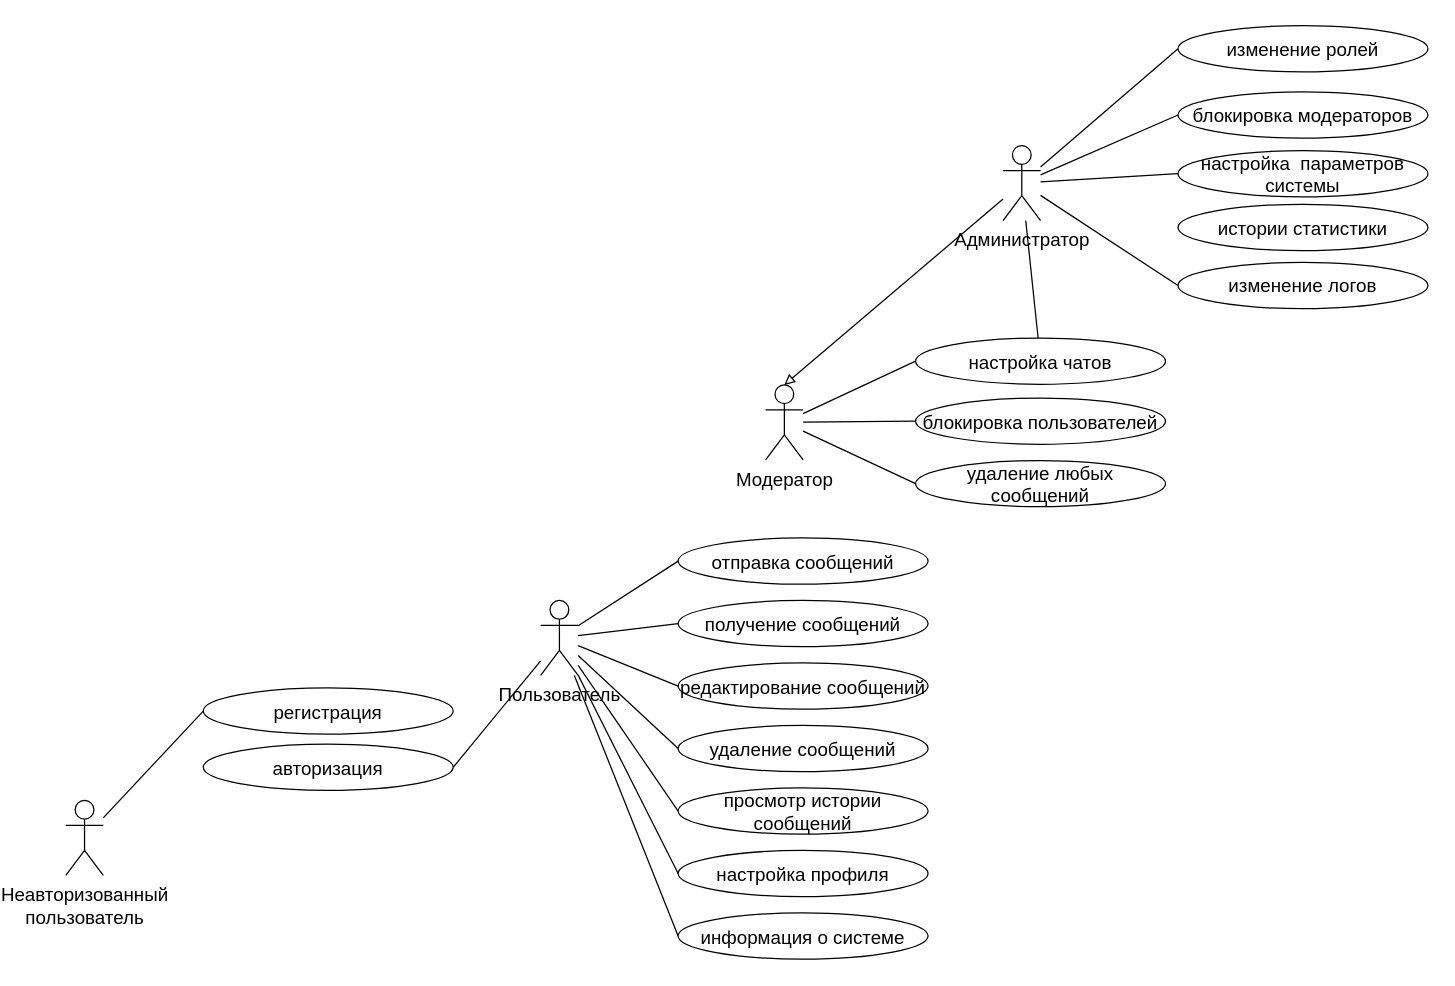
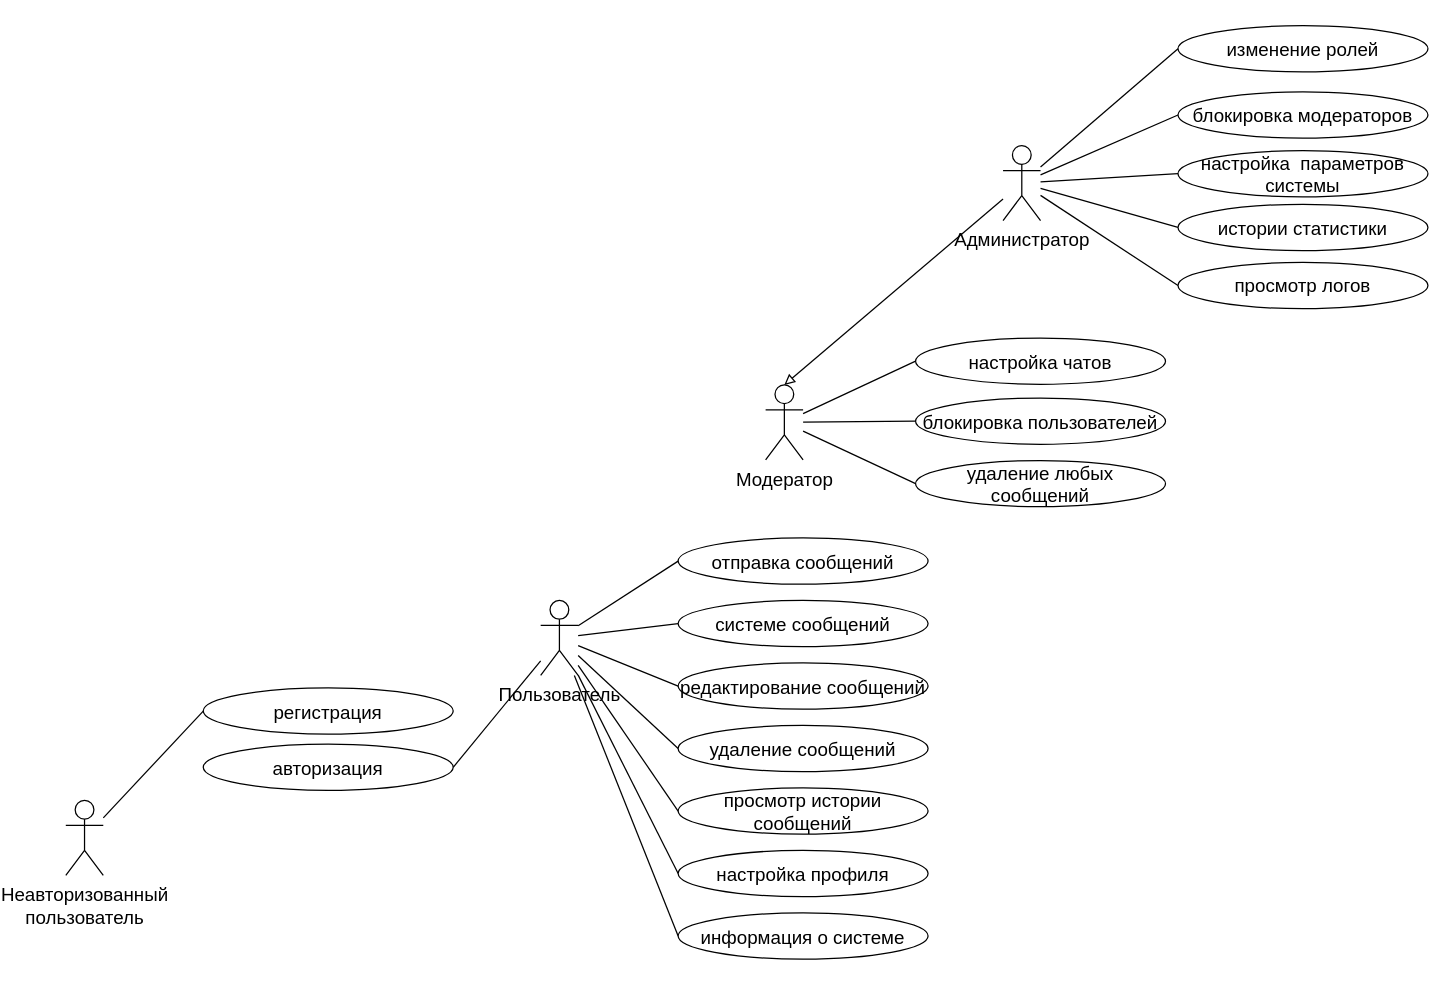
edge "Администратор" -- "настройка чатов": now "Администратор" -- "истории статистики"
node "изменение логов": label "изменение логов" -> "просмотр логов"
node "получение сообщений": label "получение сообщений" -> "системе сообщений"
